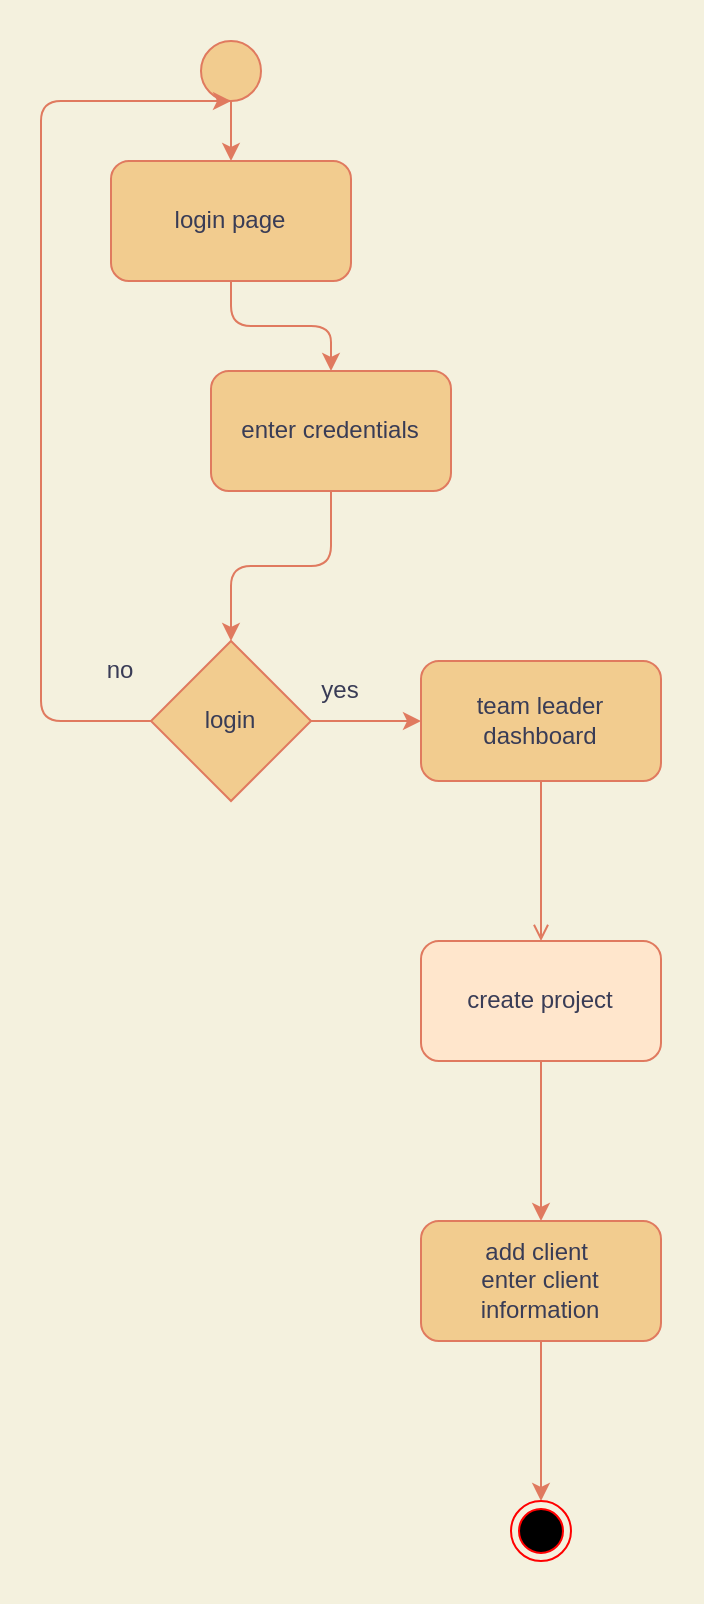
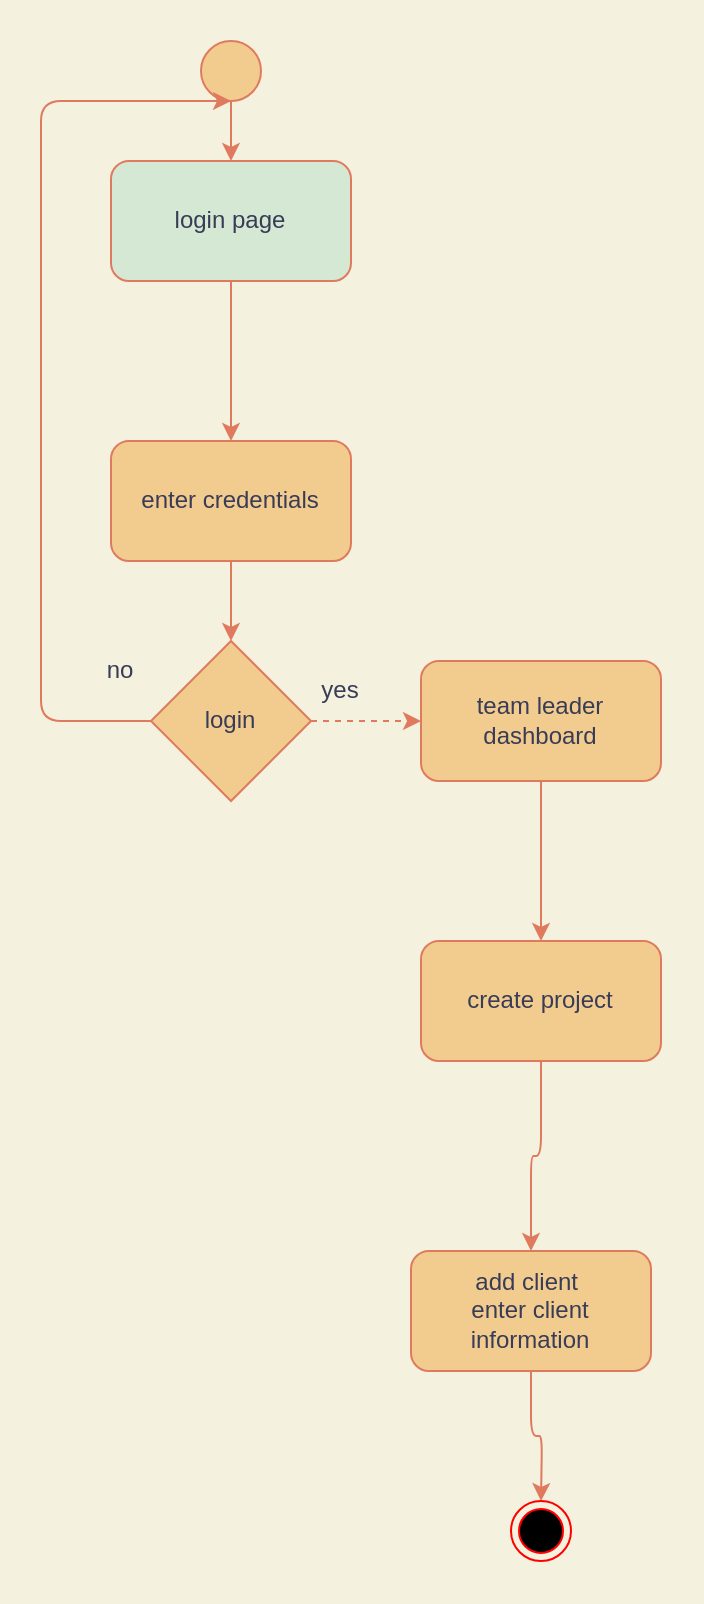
node "login page": fillcolor #f2cc8f -> #d5e8d4
node "enter credentials": moved (331, 431) -> (231, 501)
edge "login" -> "team leader dashboard": style solid -> dashed
edge "team leader dashboard" -> "create project": arrowhead open -> classic
node "create project": fillcolor #ffe6cc -> #f2cc8f
node "add client enter client information": moved (541, 1281) -> (531, 1311)
